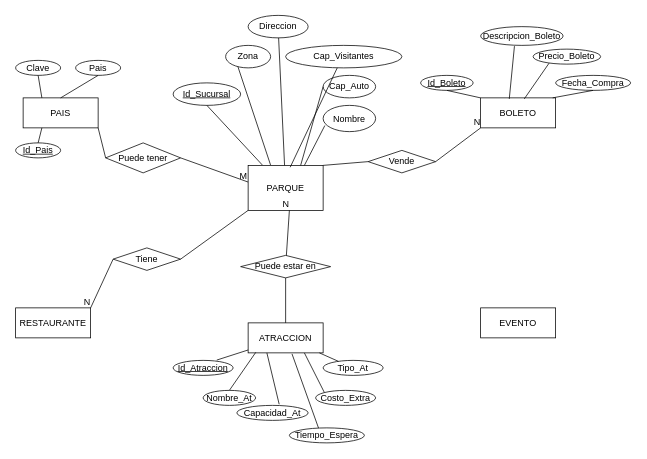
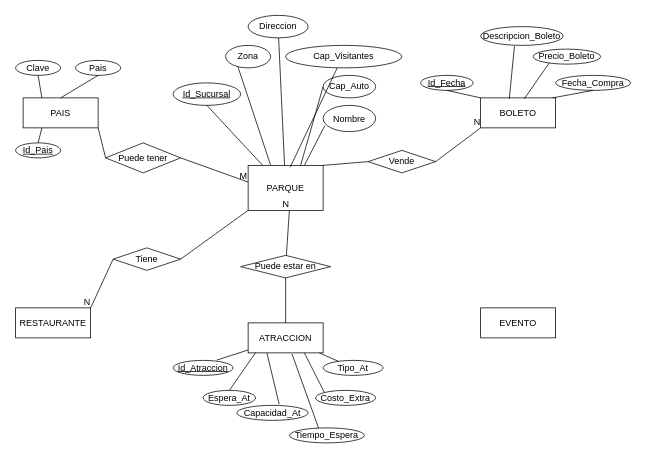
node "Id_Boleto": label "Id_Boleto" -> "Id_Fecha"
node "Nombre_At": label "Nombre_At" -> "Espera_At"
